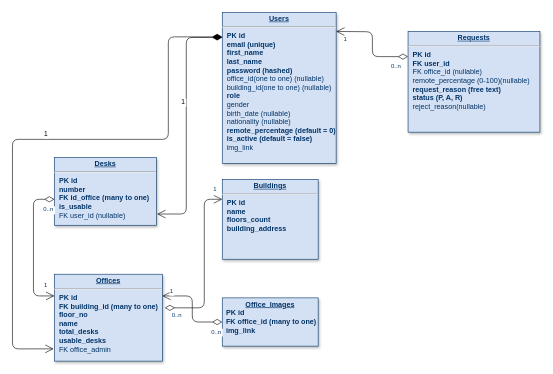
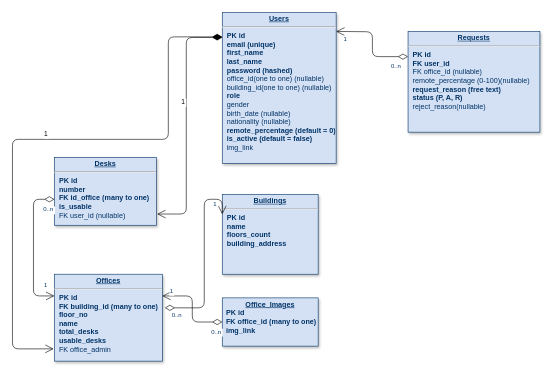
node "Buildings PK id name floors_count building_address": moved (270, 220) -> (270, 235)
